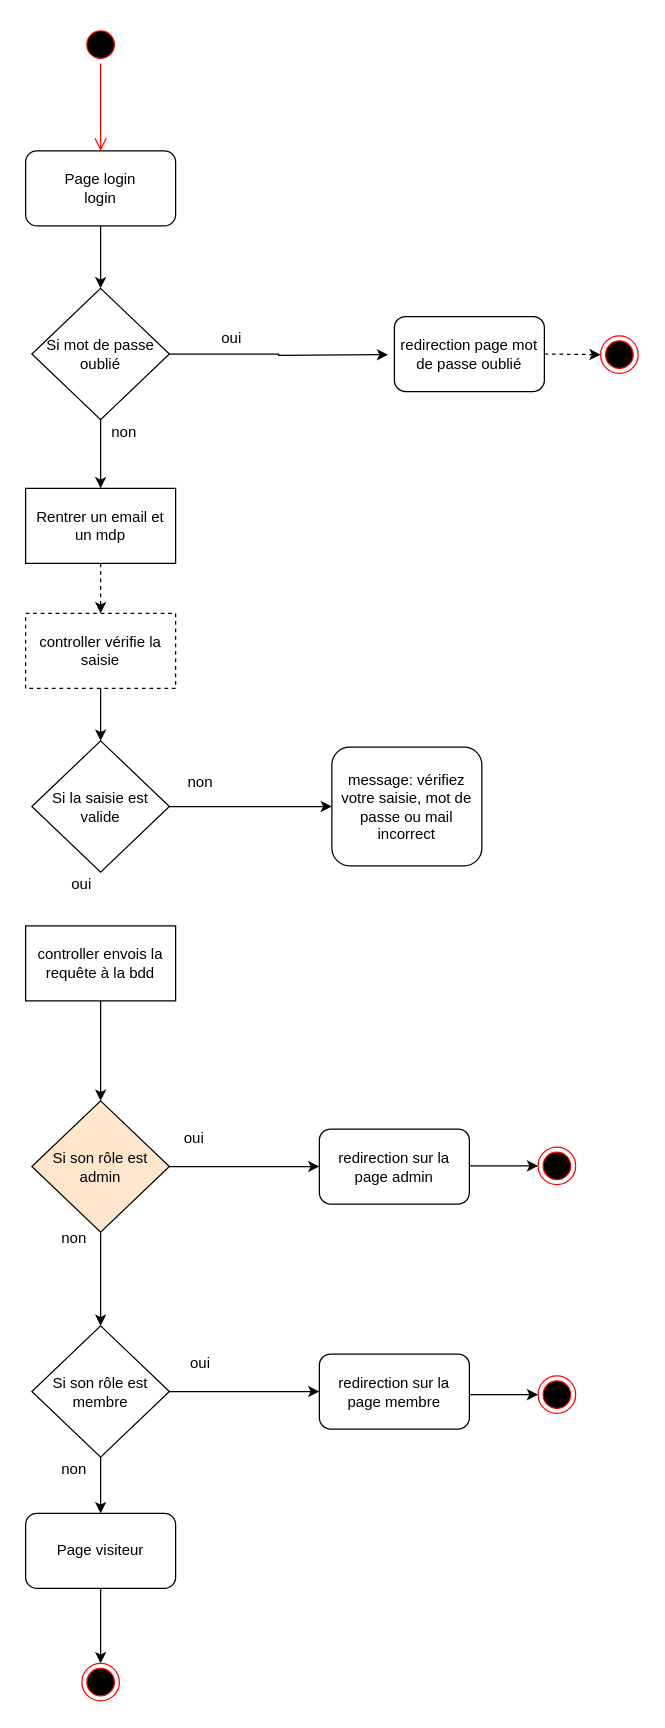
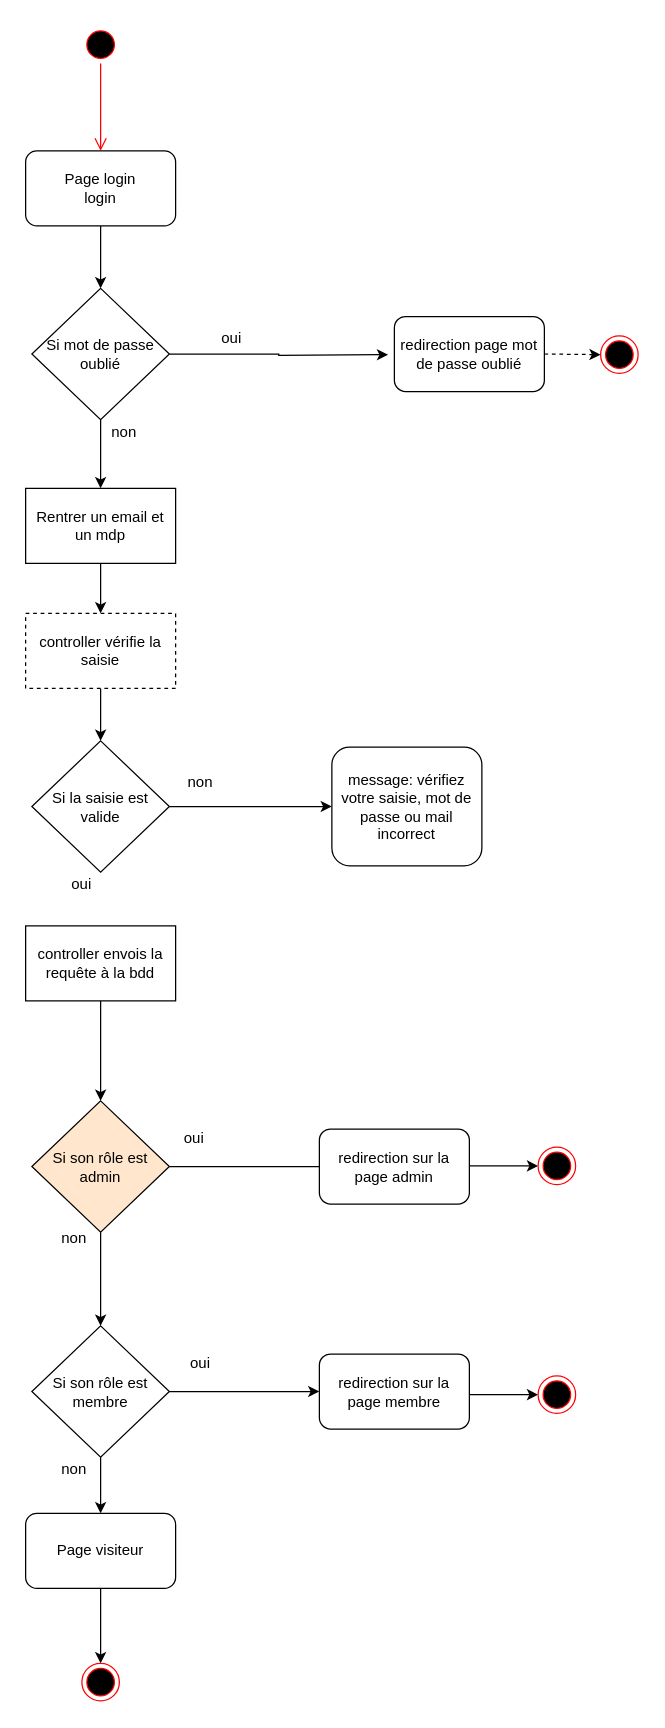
edge "Rentrer un email et un mdp" -> "controller vérifie la saisie": style dashed -> solid
edge "Si son rôle est admin" -> "redirection sur la page admin": arrowhead classic -> none
